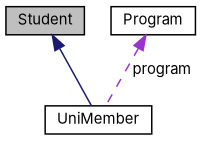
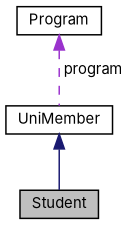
edge "UniMember" -> "Student": reversed
